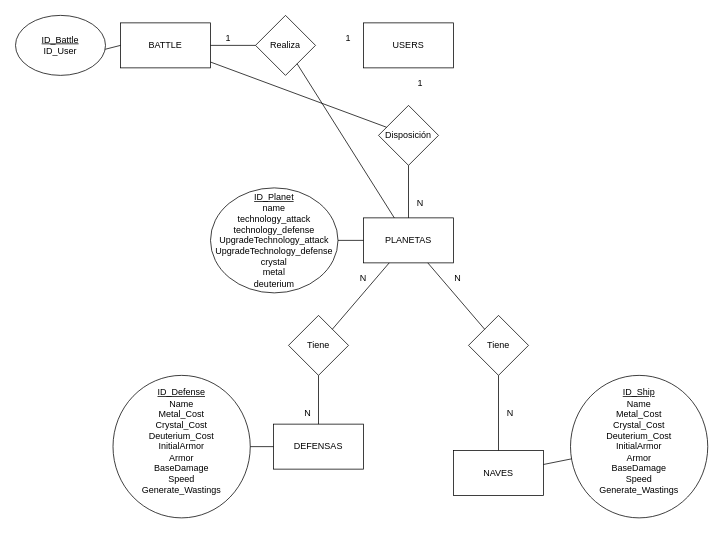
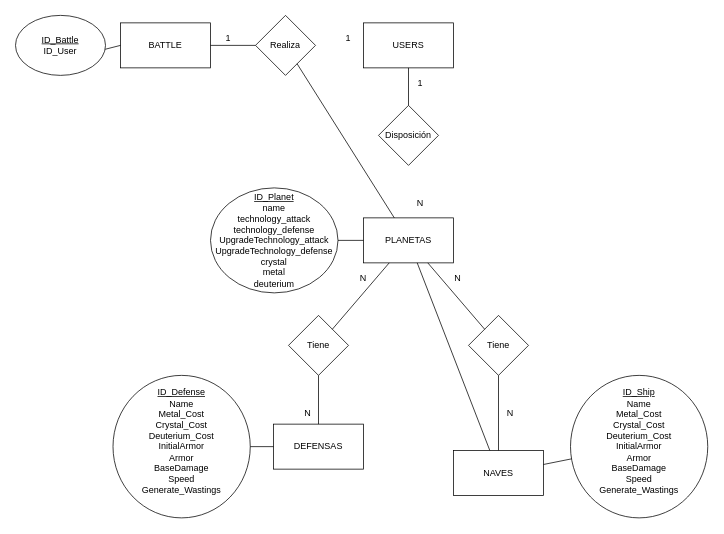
edge "BATTLE" -- "Disposición": now "USERS" -- "Disposición"
edge "Disposición" -- "PLANETAS": now "NAVES" -- "PLANETAS"
